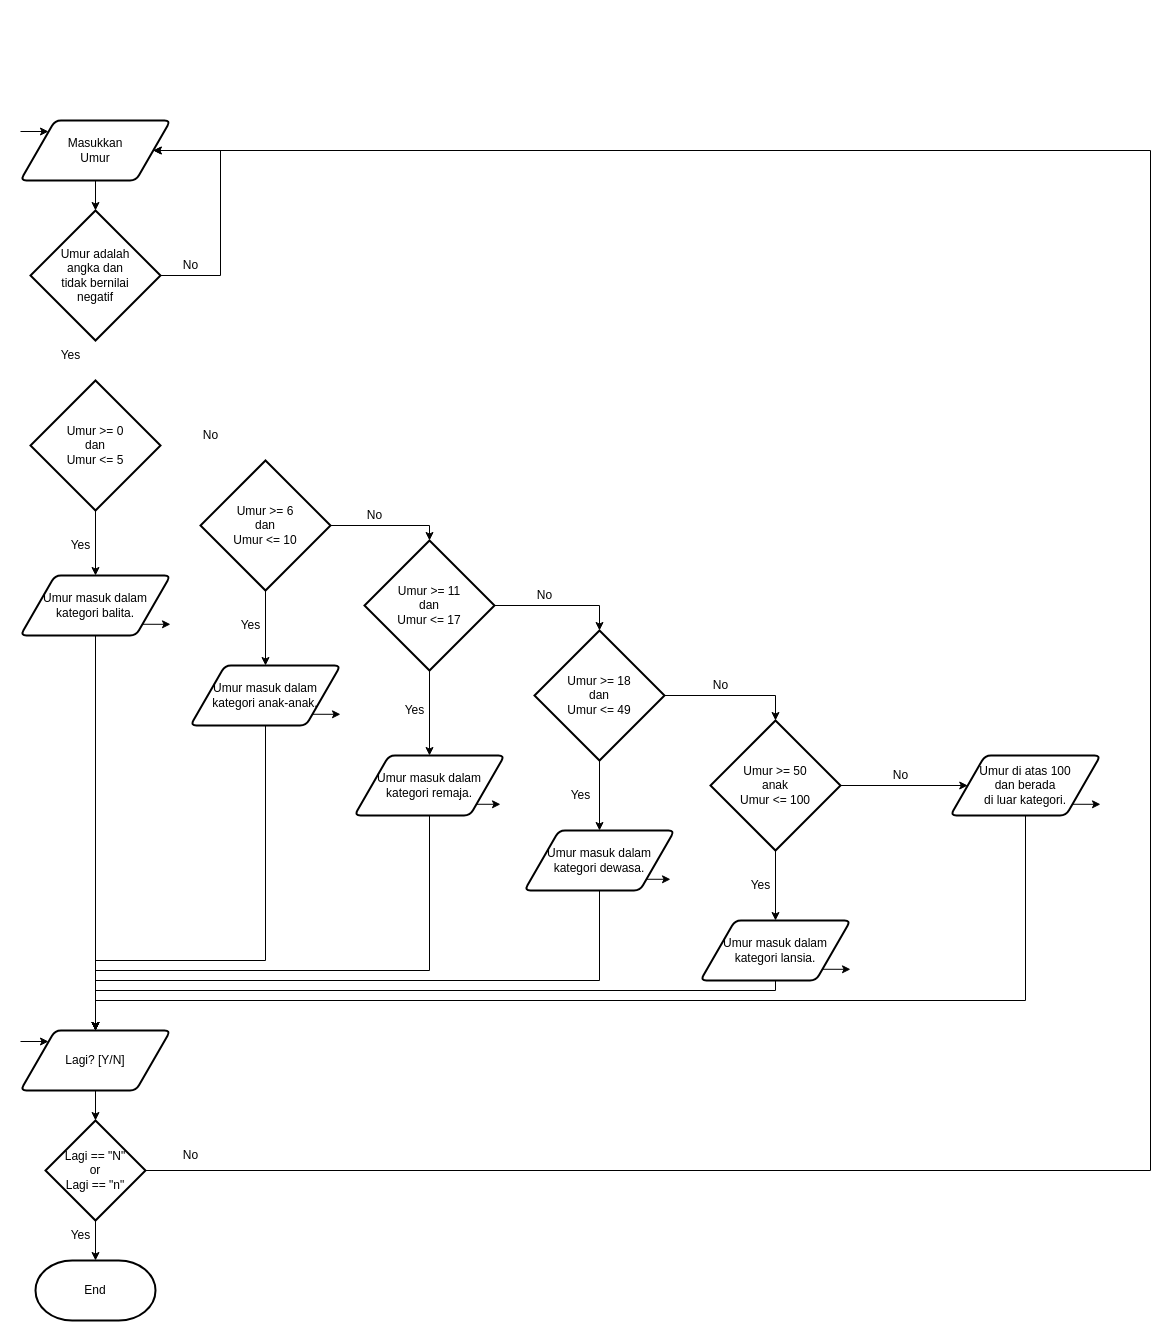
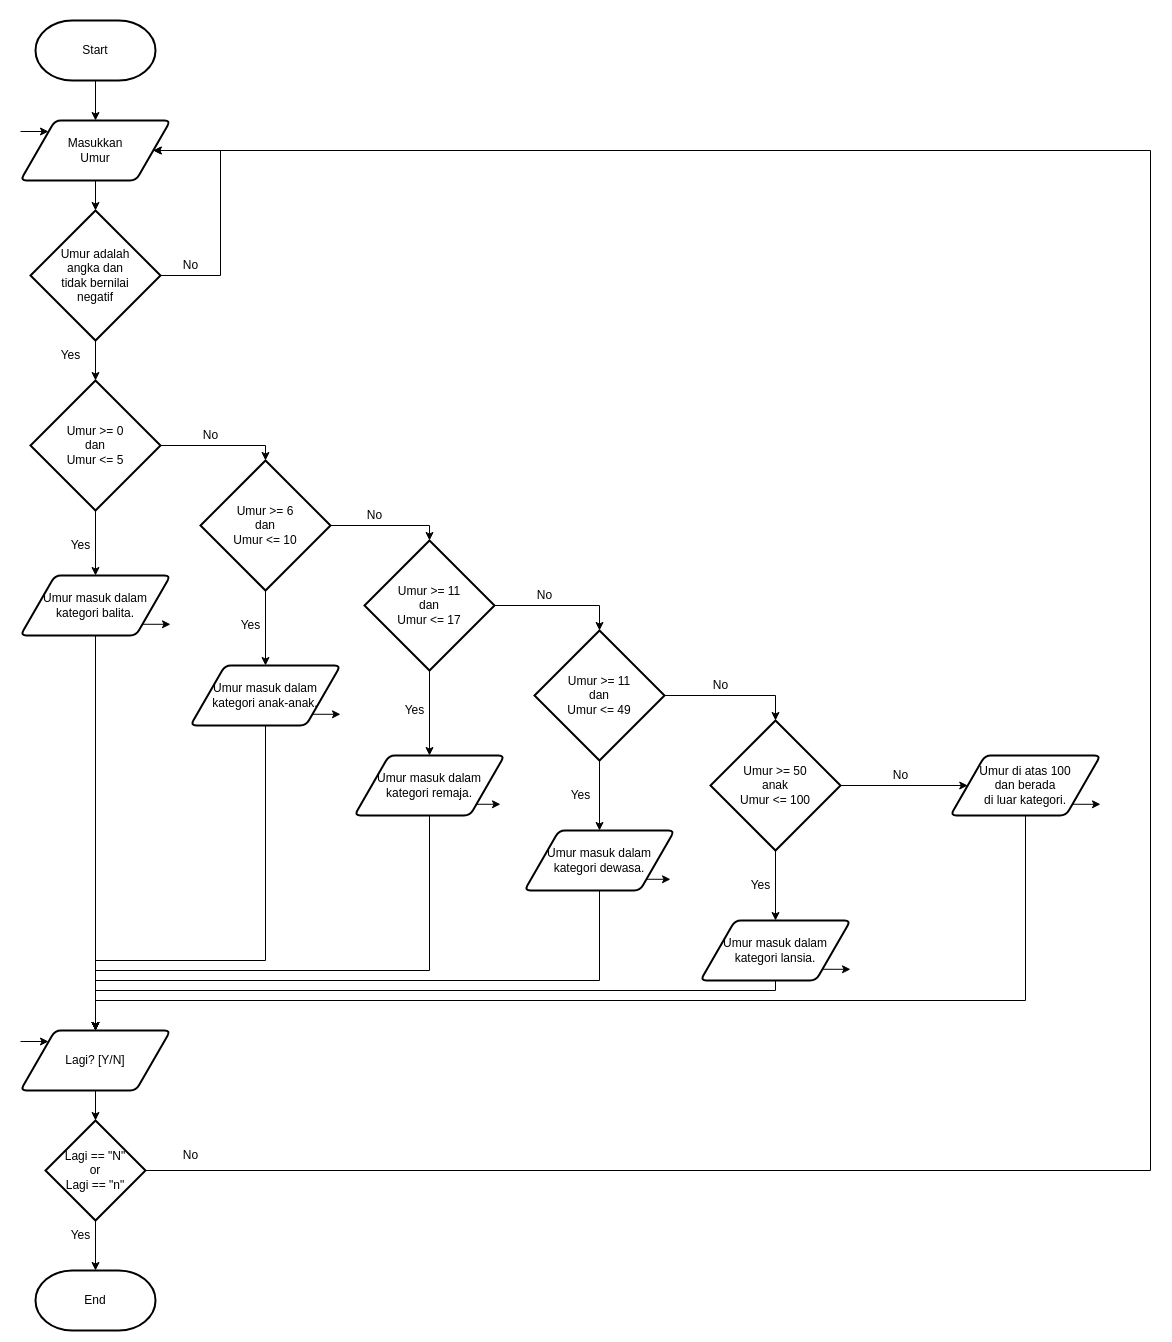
node "Start": added
edge "Start" -> "Masukkan Umur": added
edge "Umur adalah angka dan tidak bernilai negatif" -> "Umur >= 0 dan Umur <= 5": added
edge "Umur >= 0 dan Umur <= 5" -> "Umur >= 6 dan Umur <= 10": added
node "Umur >= 18 dan Umur <= 49": label "Umur >= 18 dan Umur <= 49" -> "Umur >= 11 dan Umur <= 49"
node "End": moved (96, 1291) -> (96, 1301)
